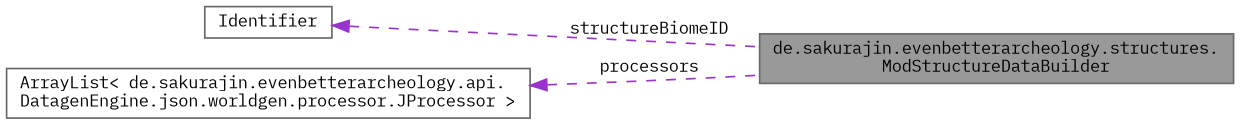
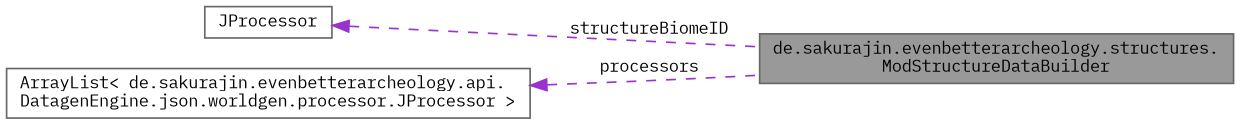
node "Identifier": label "Identifier" -> "JProcessor"
